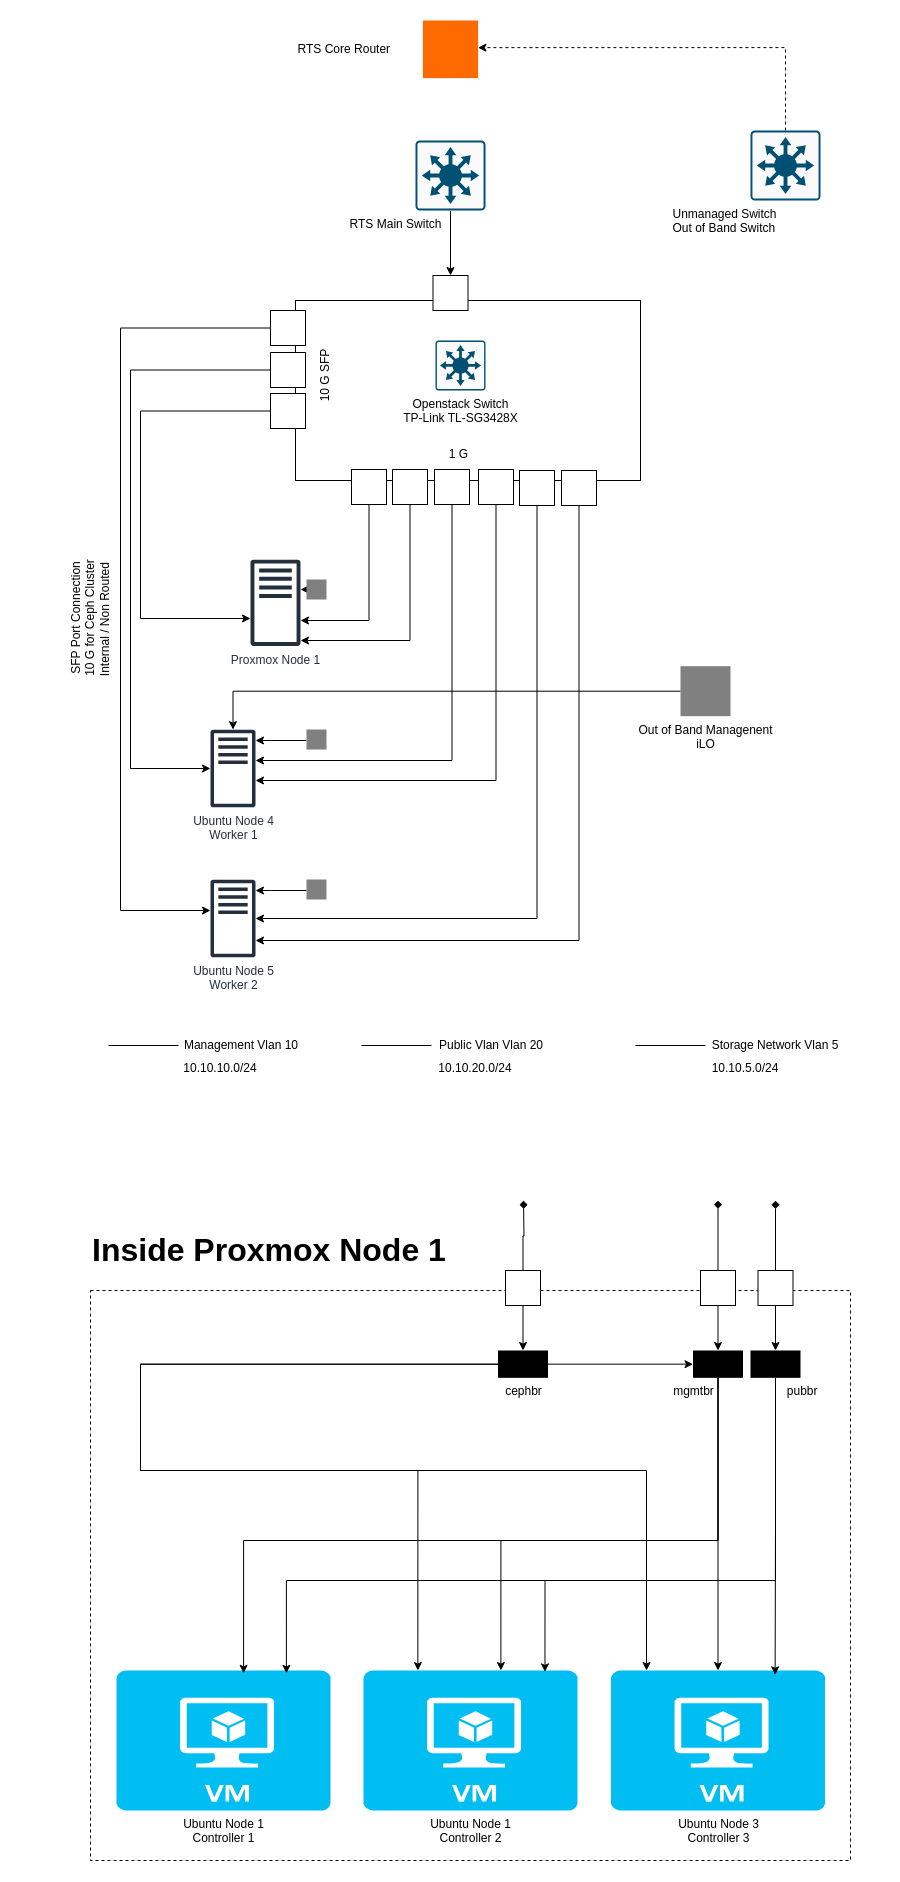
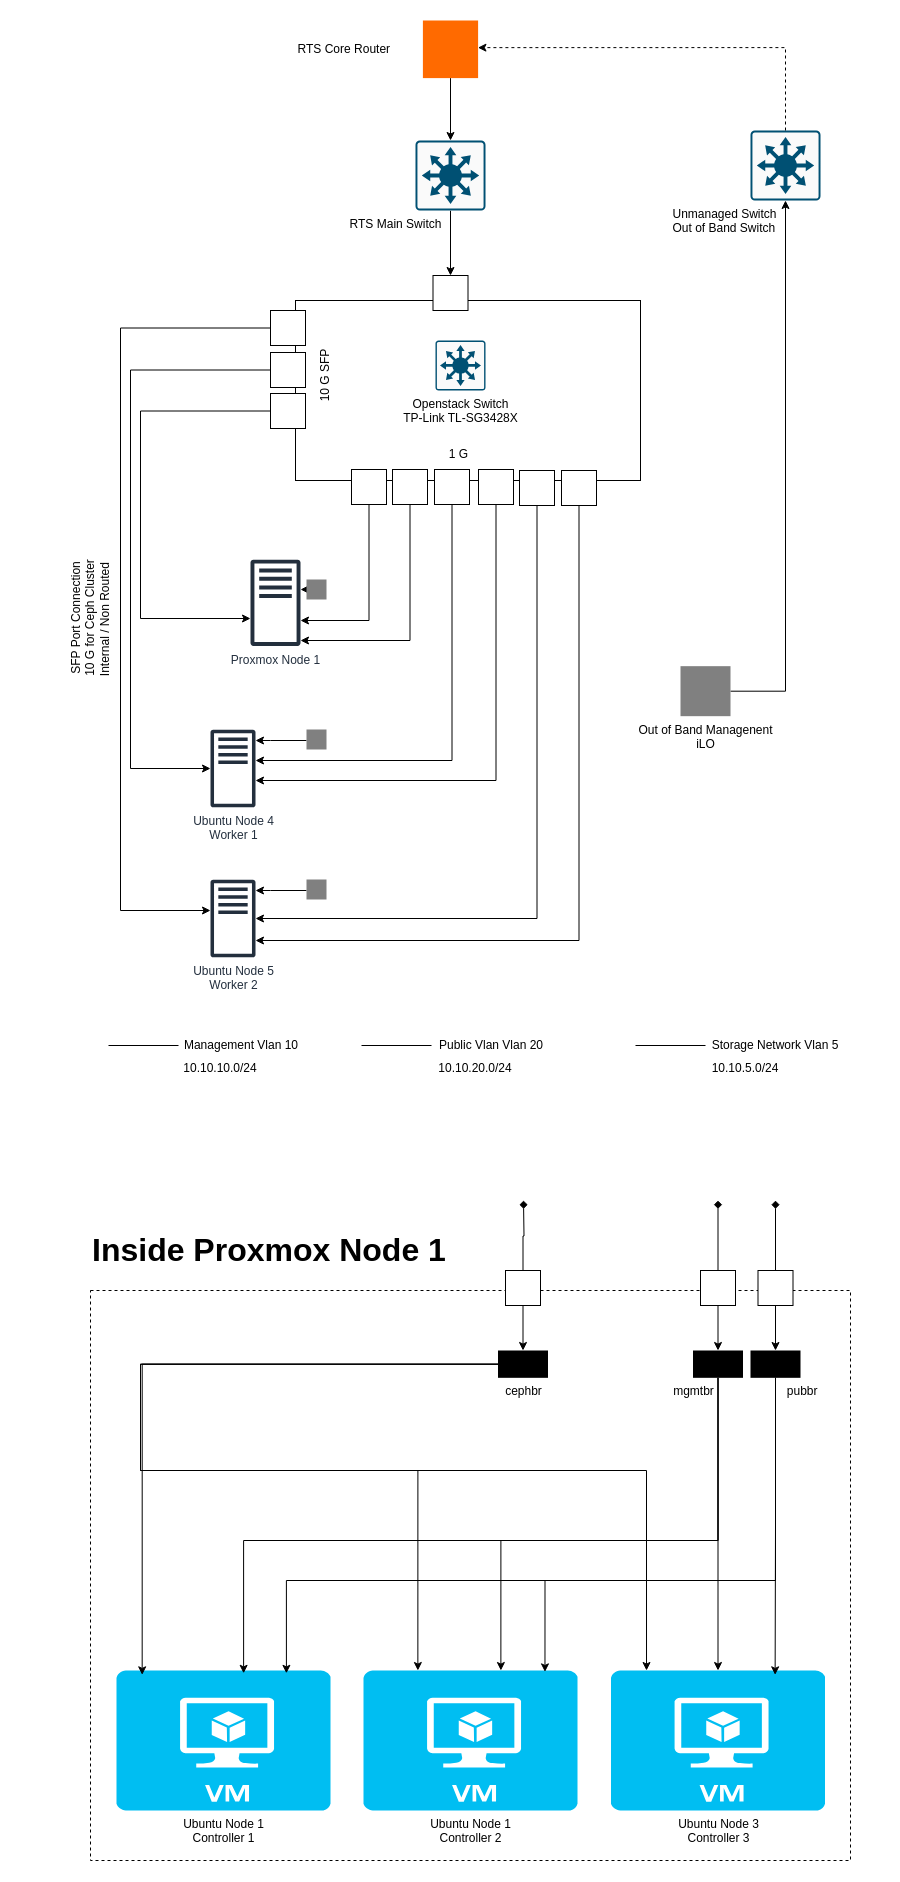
edge "RTS Core Router" -> "RTS Main Switch": added
edge "Out of Band Managenent iLO" -> "Ubuntu Node 4 Worker 1": now "Out of Band Managenent iLO" -> "Unmanaged Switch Out of Band Switch"
edge "cephbr" -> "mgmtbr": now "cephbr" -> "Ubuntu Node 1 Controller 1"
